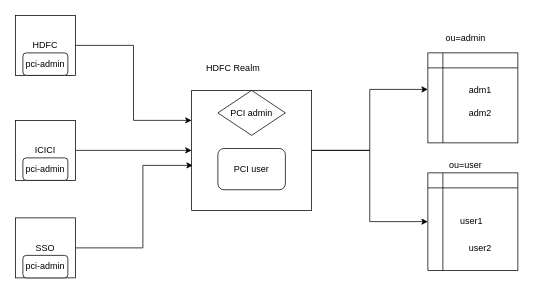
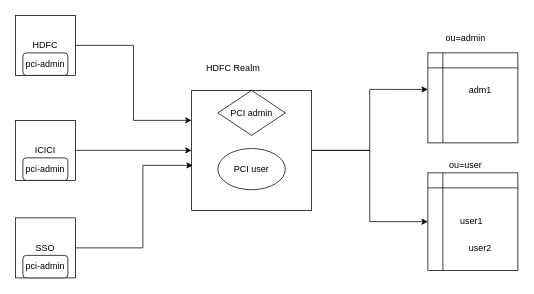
node "adm2": removed
node "PCI user": shape rounded rectangle -> ellipse
